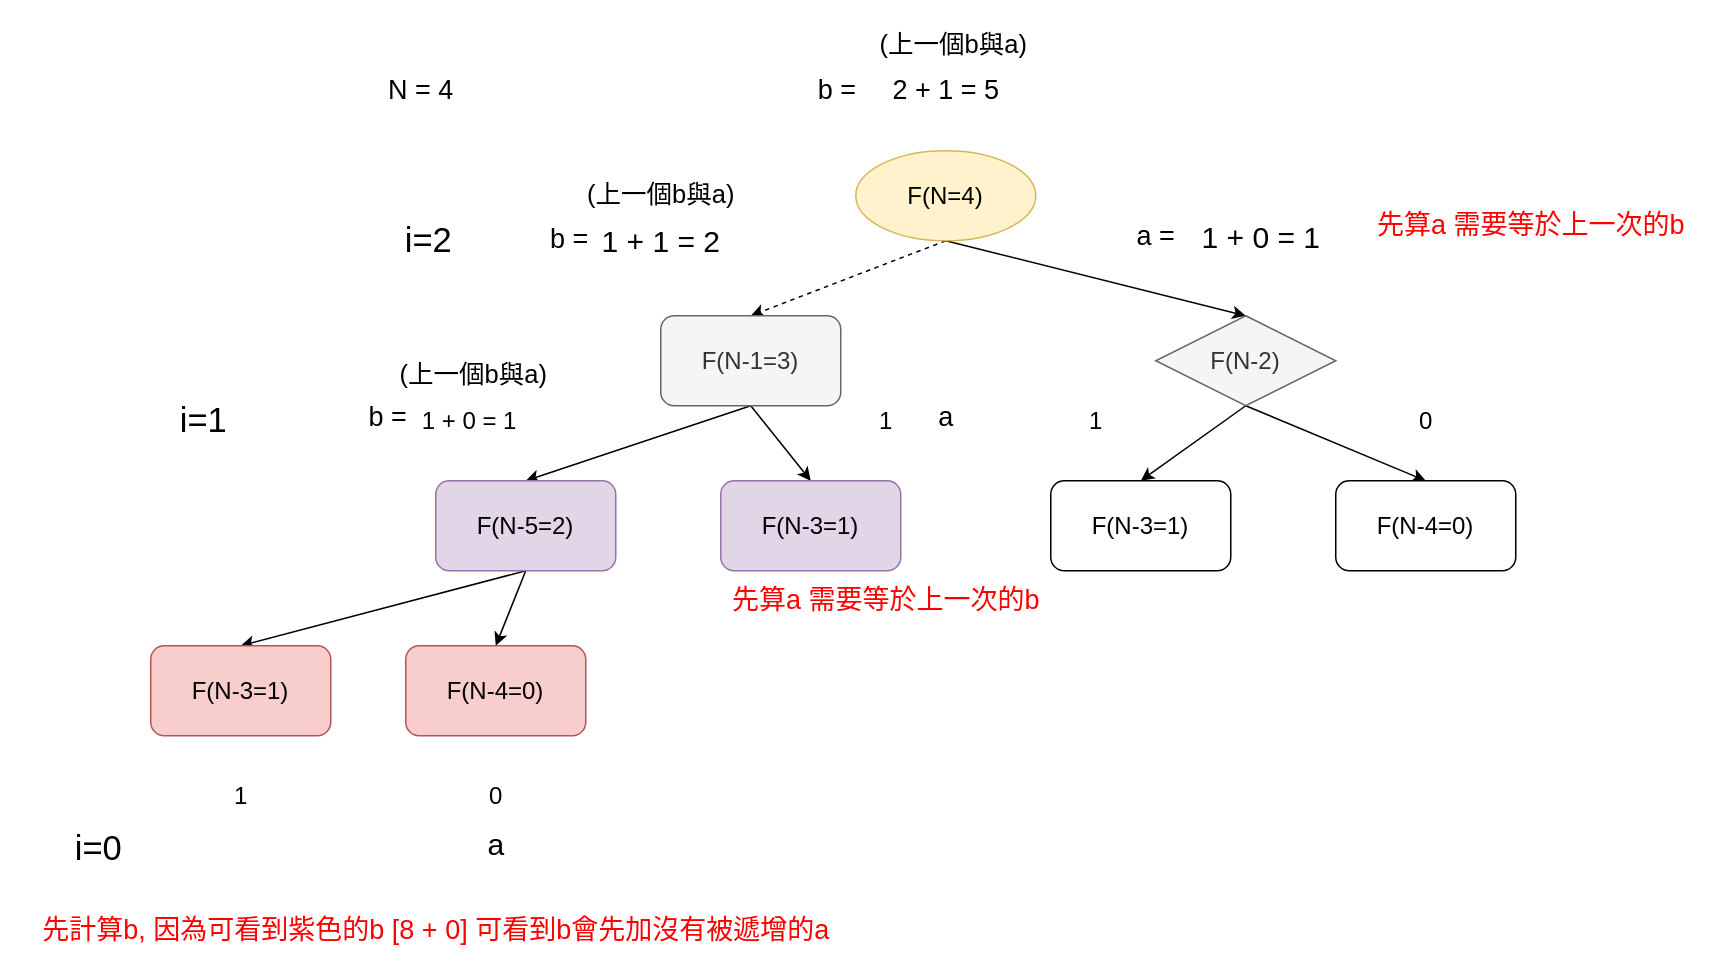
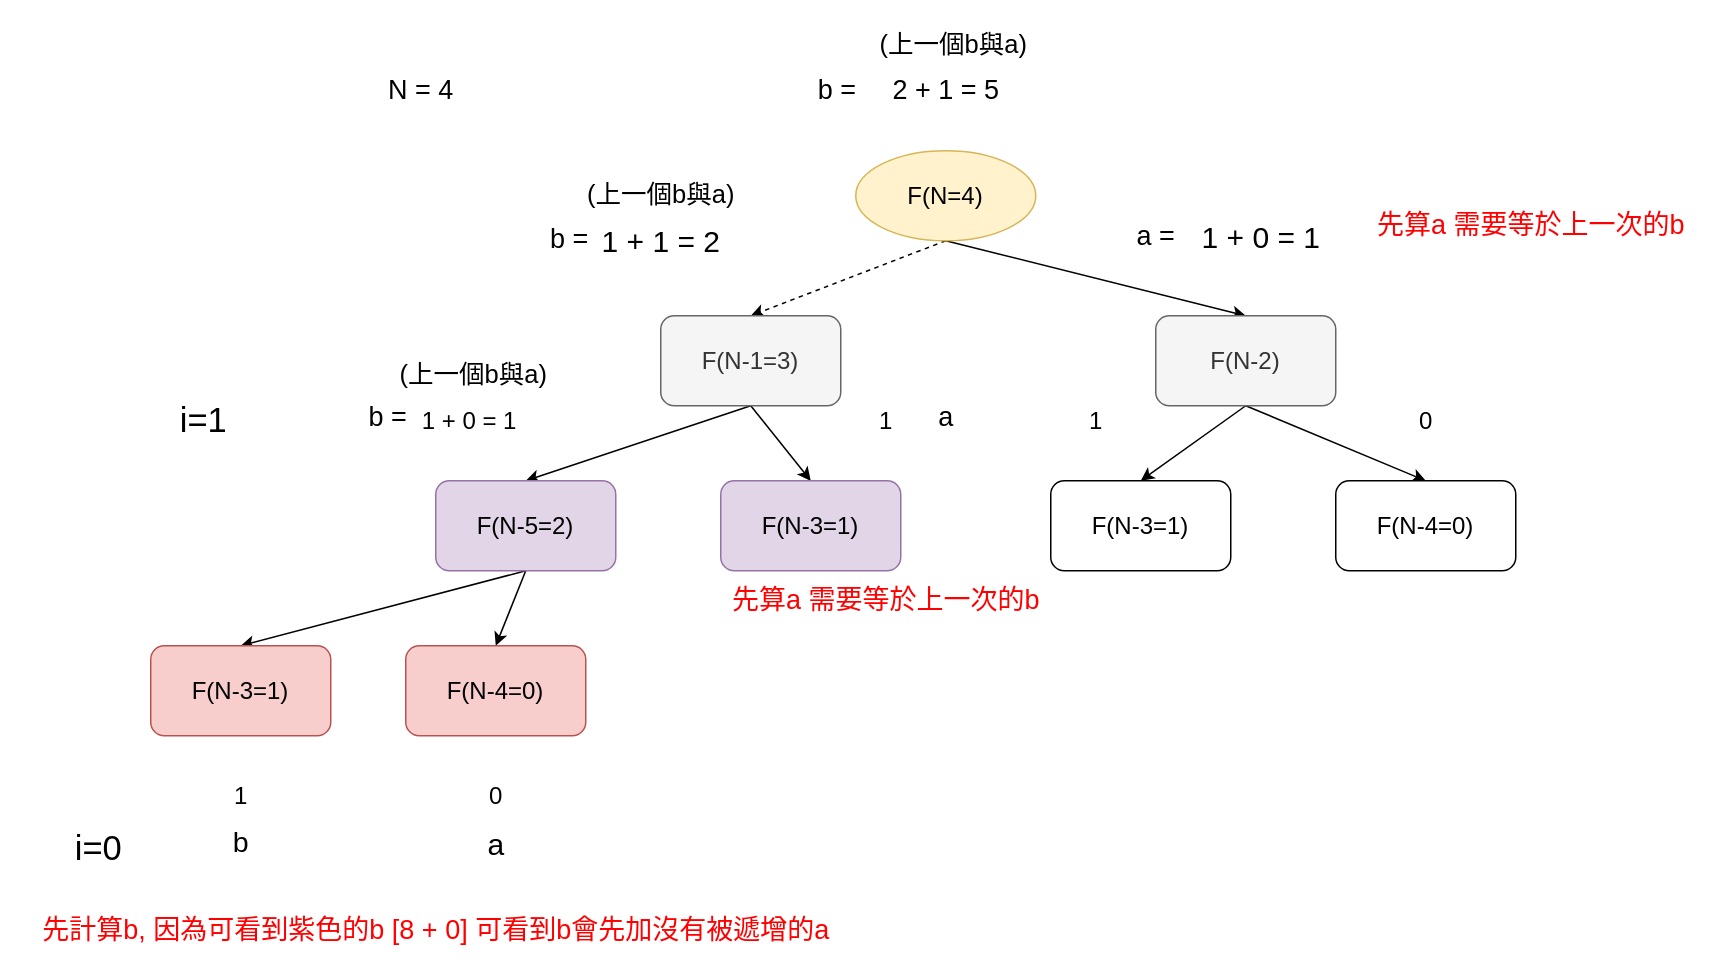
node "i=2": removed
node "F(N-2)": shape diamond -> rounded rectangle
node "b": added
